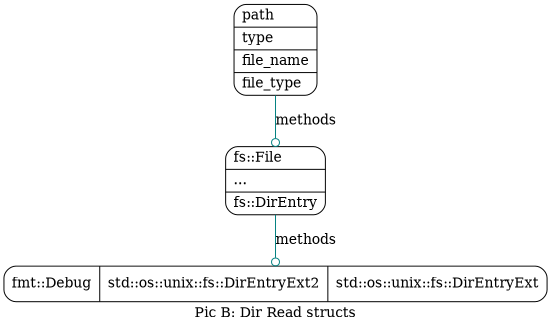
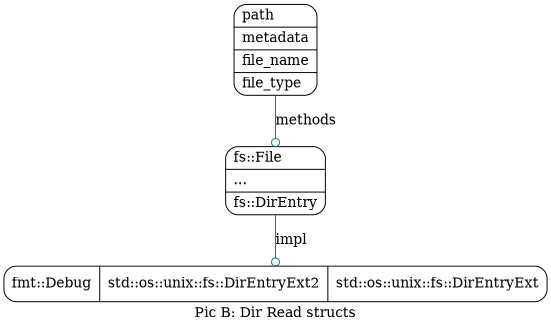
node "path": text "type" -> "metadata"
edge "fs::File" -> "fmt::Debug": label "methods" -> "impl"
